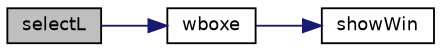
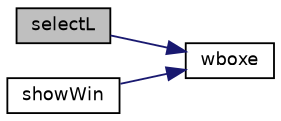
edge "wboxe" -> "showWin": reversed
